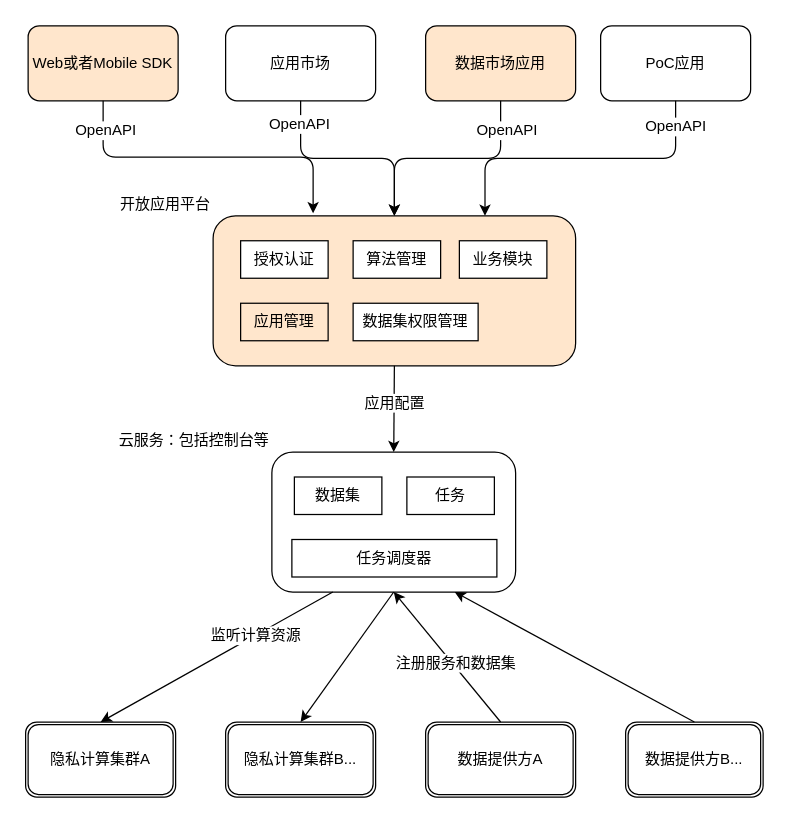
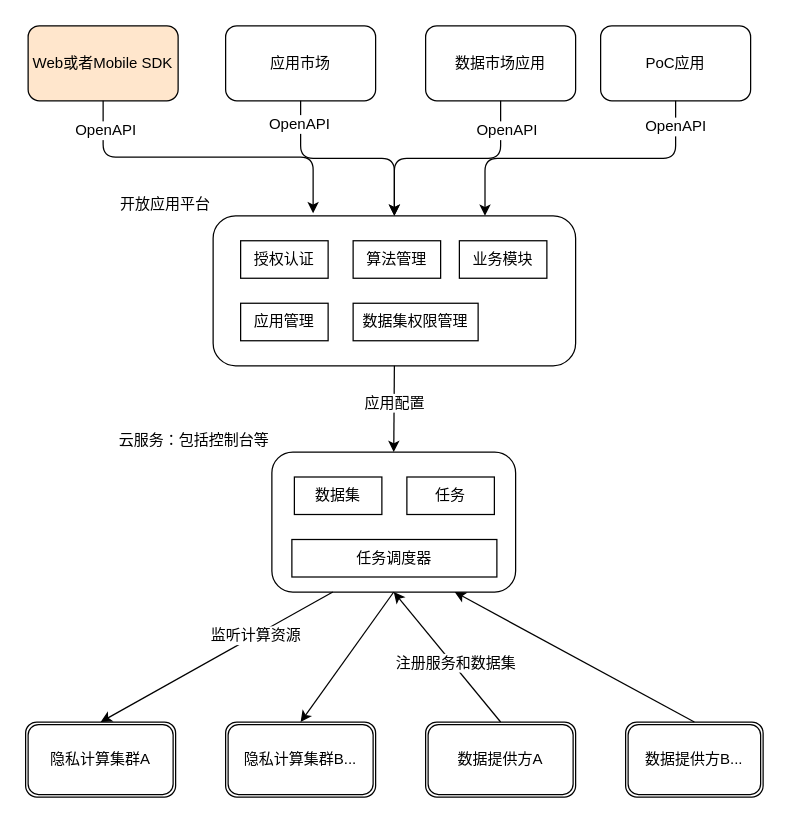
node "数据市场应用": fillcolor #ffe6cc -> #ffffff
node "开放应用平台": fillcolor #ffe6cc -> #ffffff
node "应用管理": fillcolor #ffe6cc -> #ffffff
